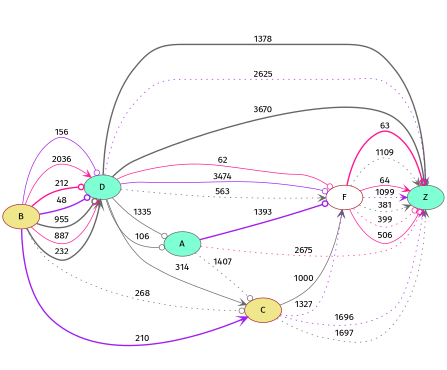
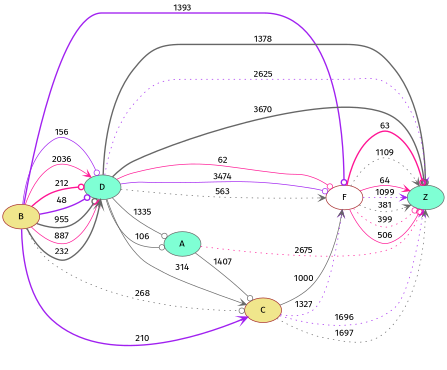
edge "A" -> "F": now "B" -> "F"
edge "A" -> "C": style dotted -> solid
